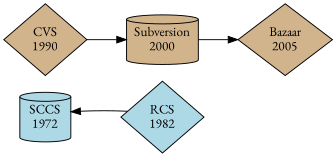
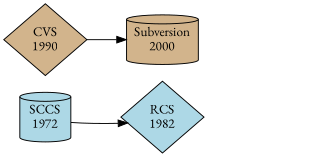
node "Bazaar 2005": removed
edge "RCS 1982" -> "SCCS 1972": reversed
